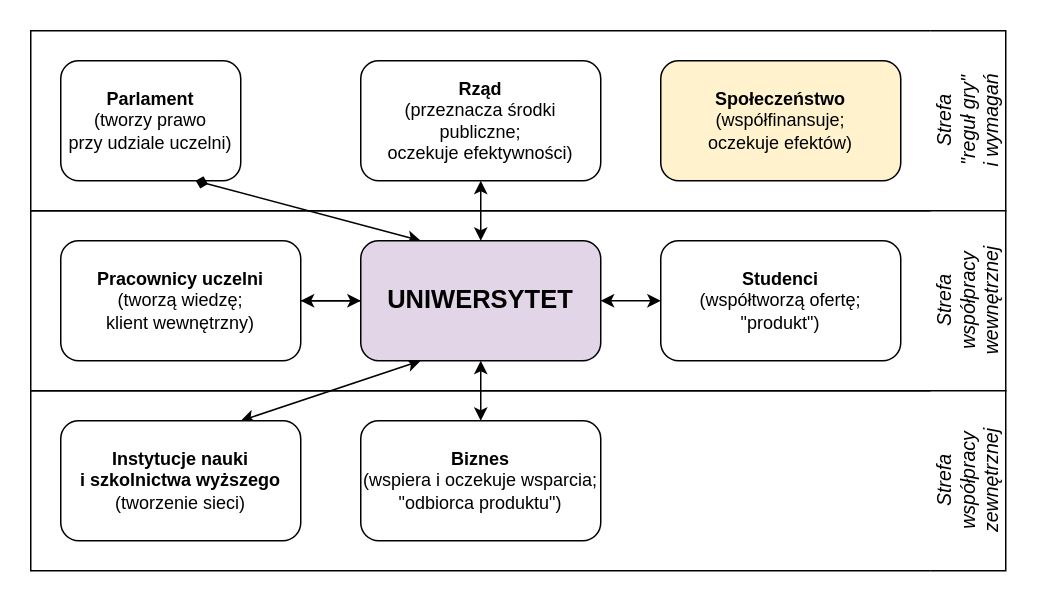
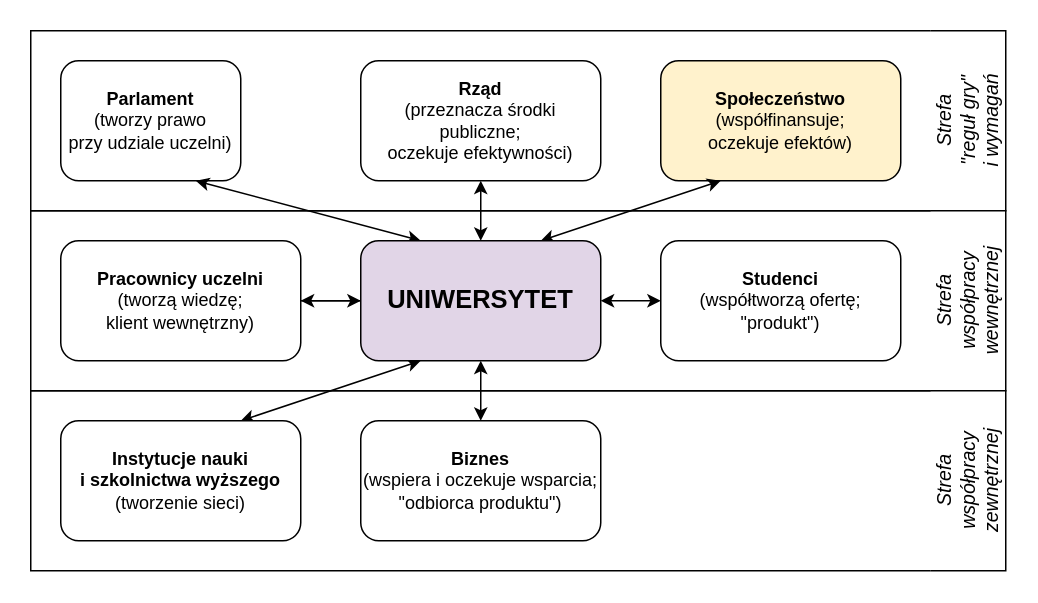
edge "Parlament (tworzy prawo przy udziale uczelni)" -- "UNIWERSYTET": arrowhead diamond -> classic
edge "Społeczeństwo (współfinansuje; oczekuje efektów)" -- "UNIWERSYTET": added
